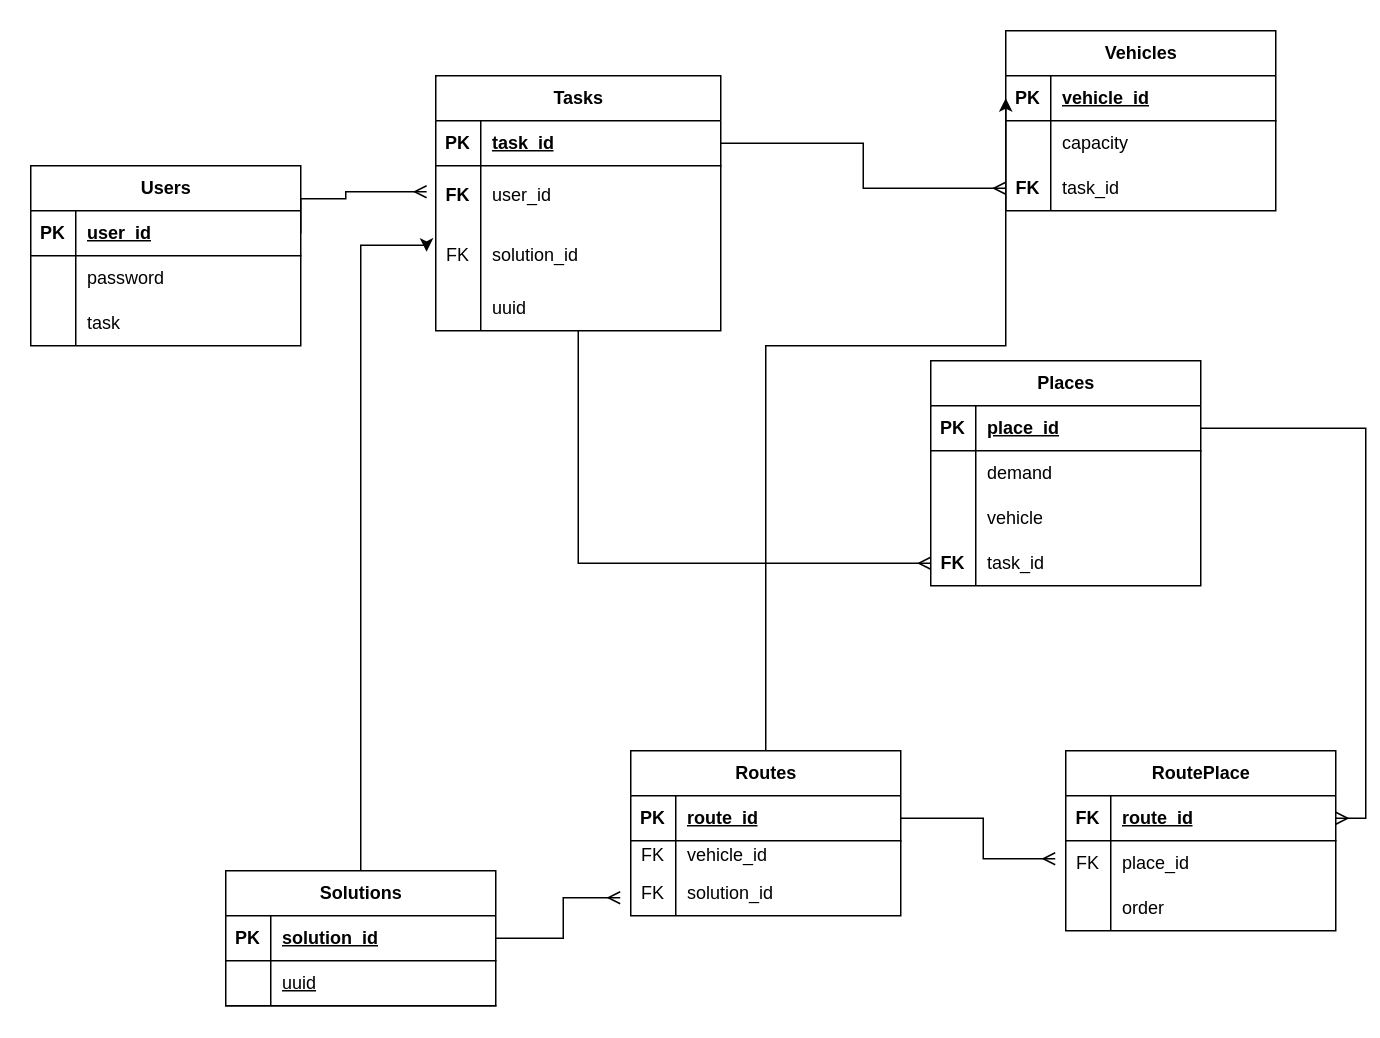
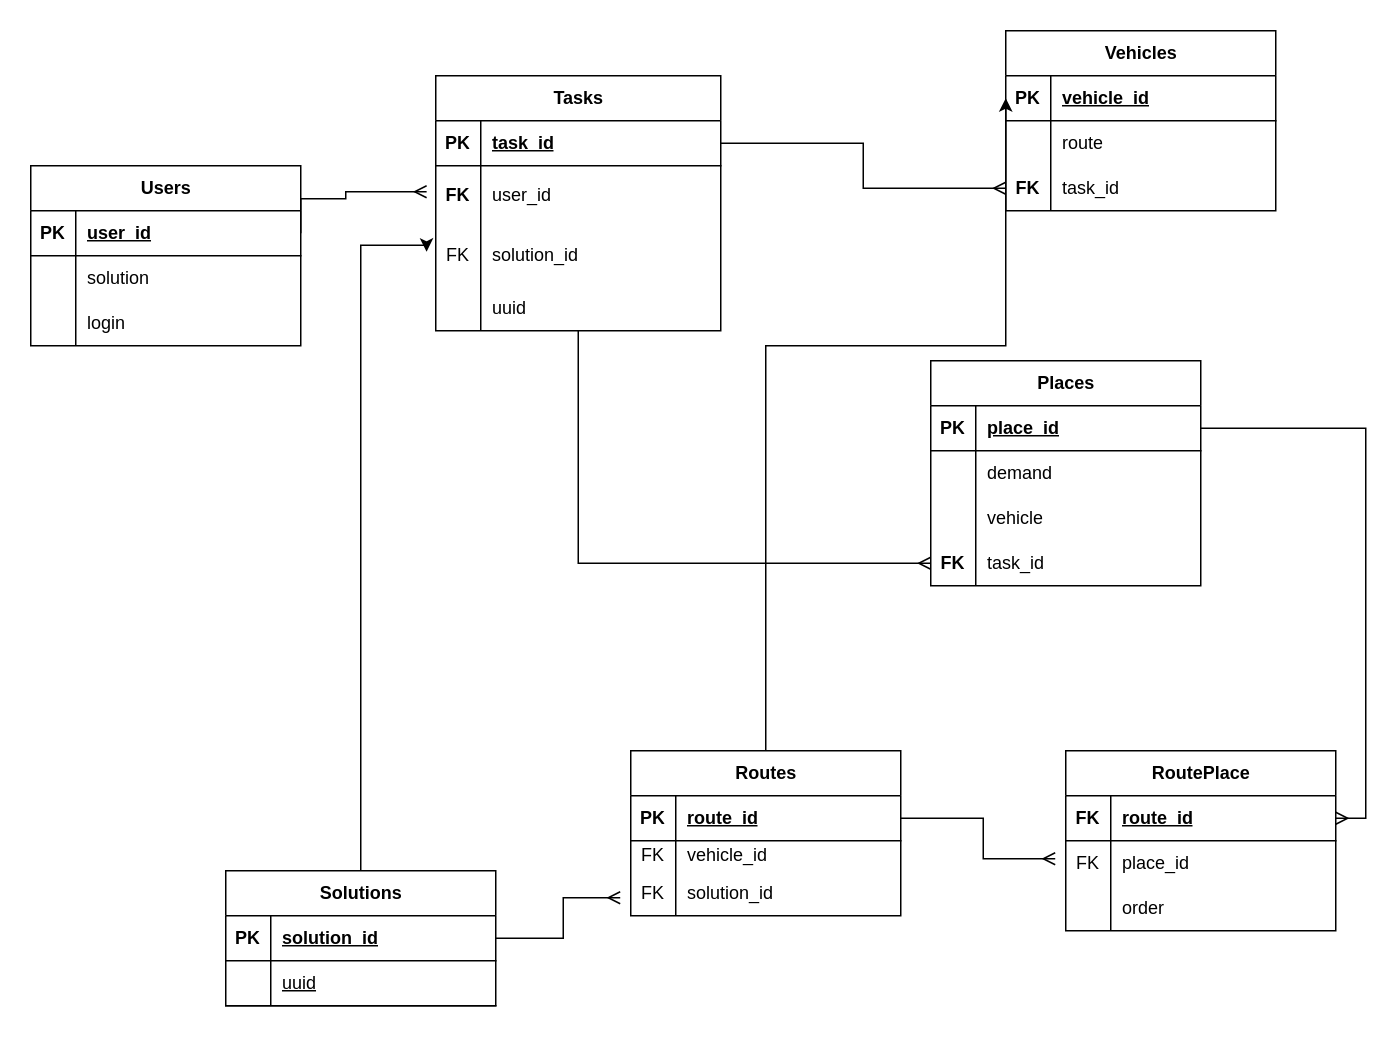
node "capacity": label "capacity" -> "route"
node "password": label "password" -> "solution"
node "task": label "task" -> "login"
